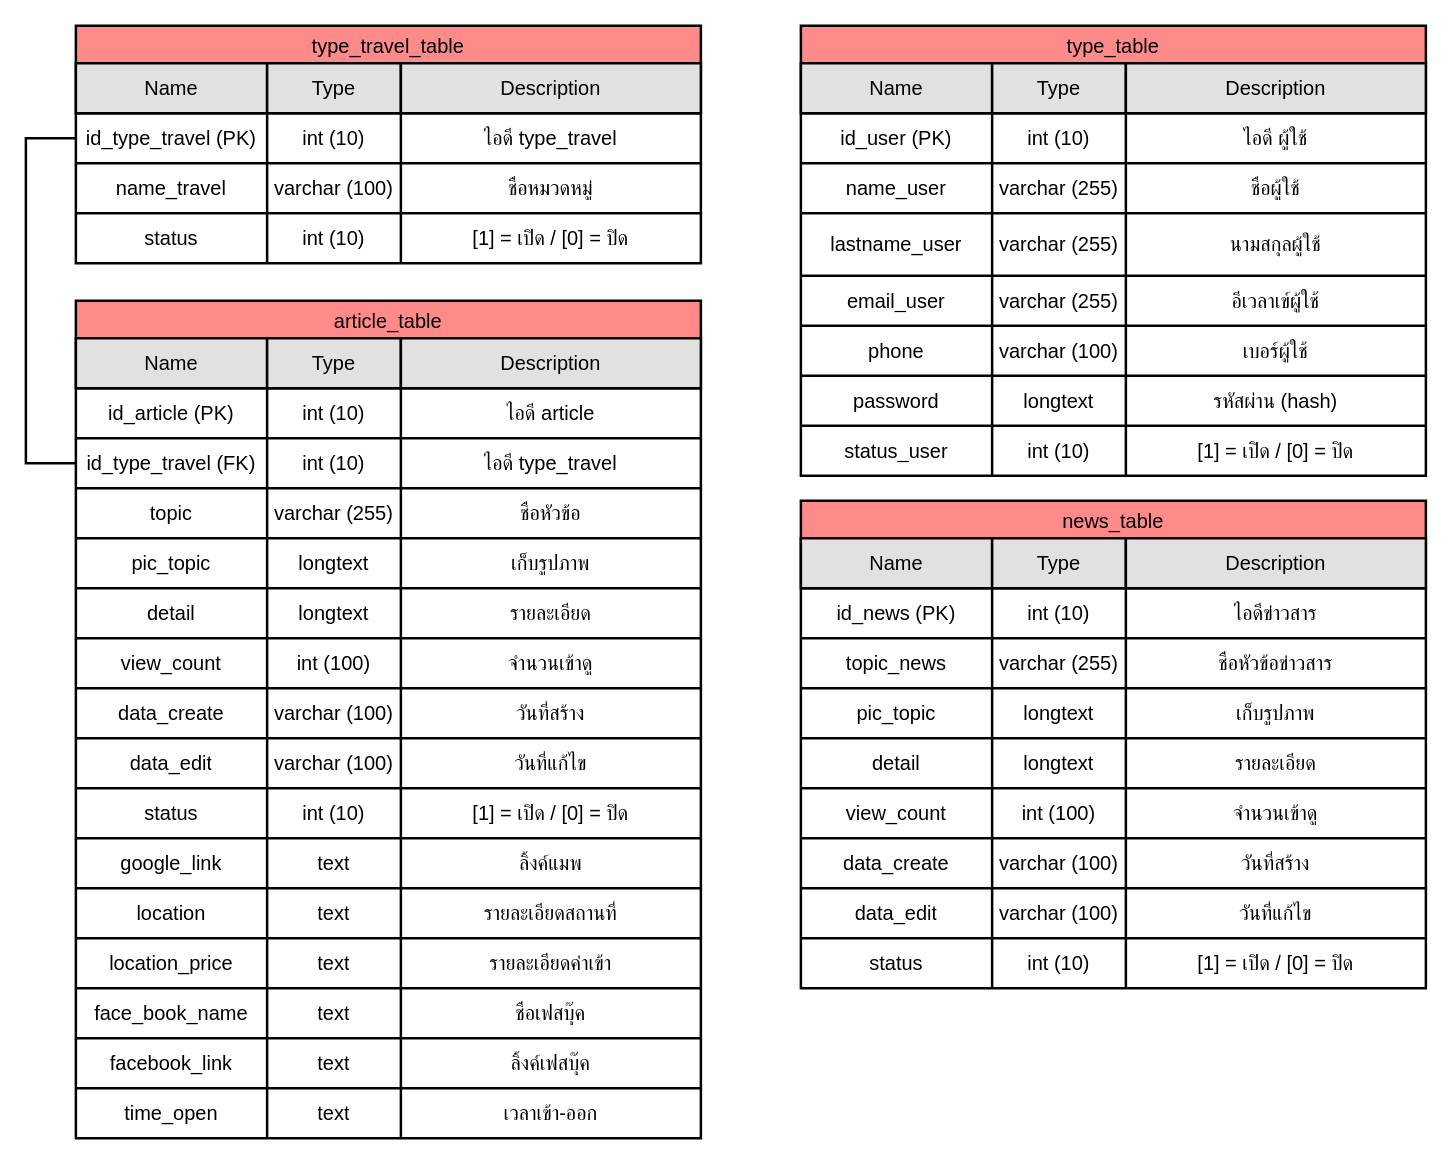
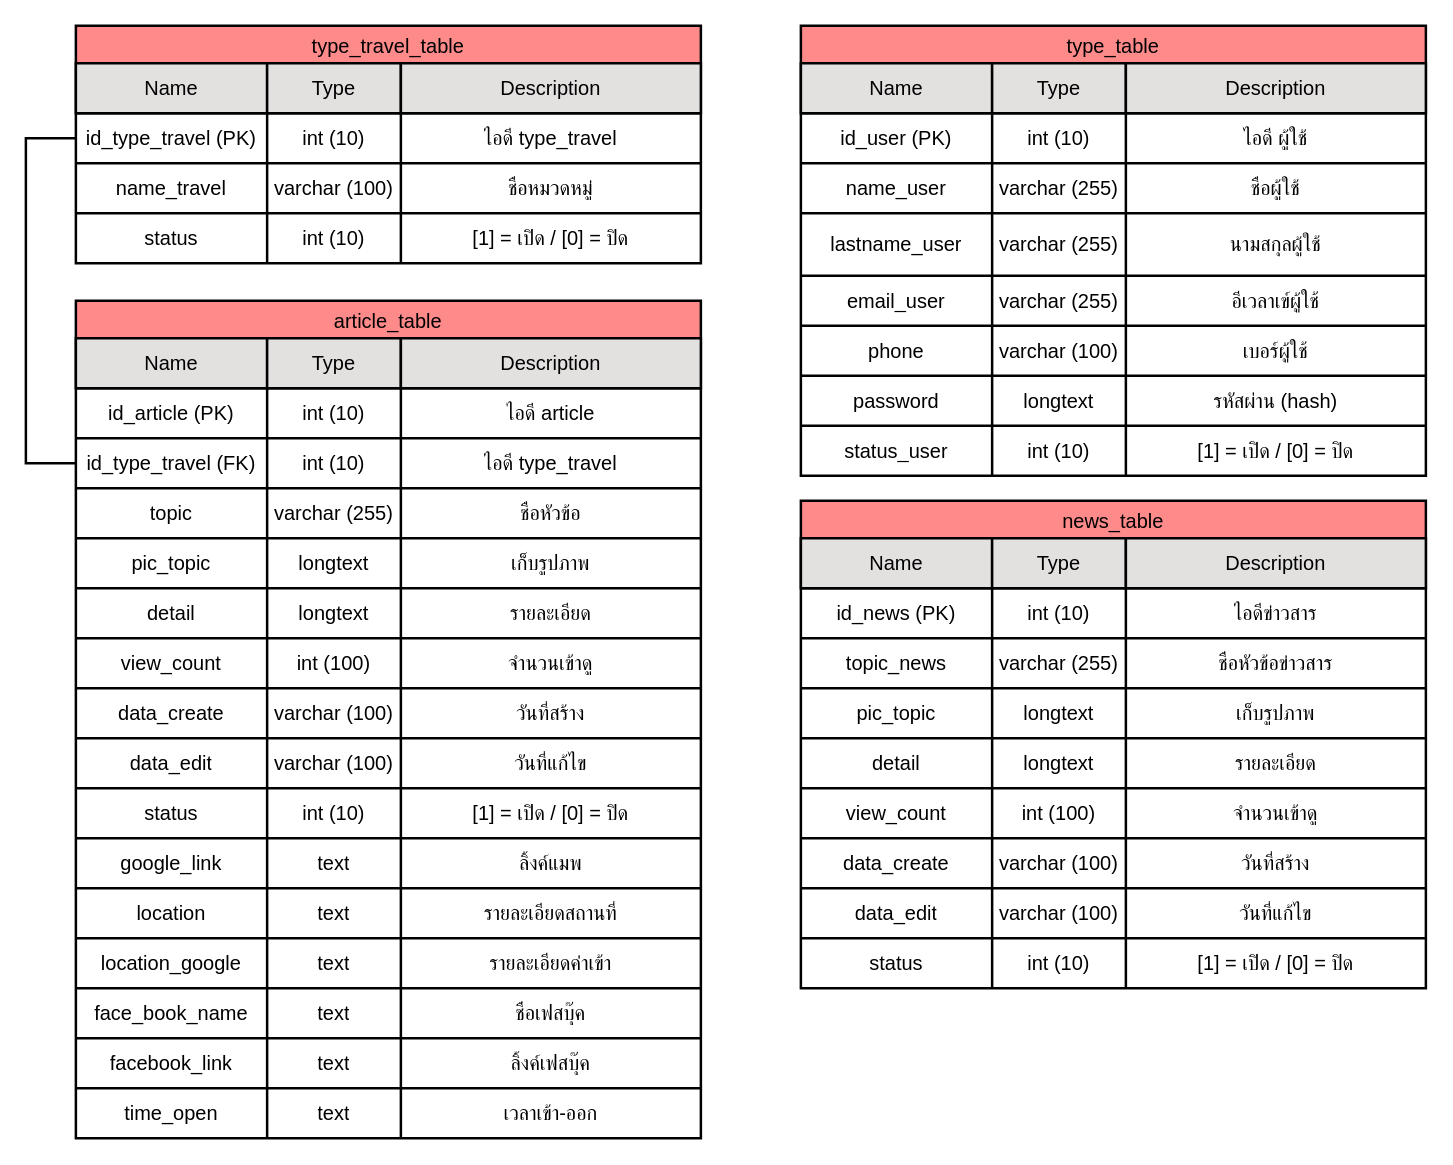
node "location_price": label "location_price" -> "location_google"
